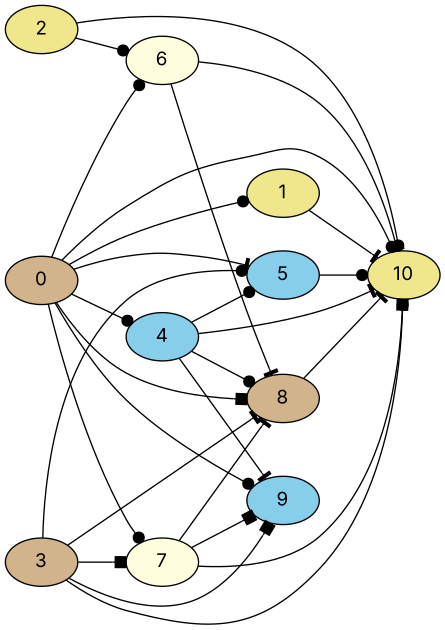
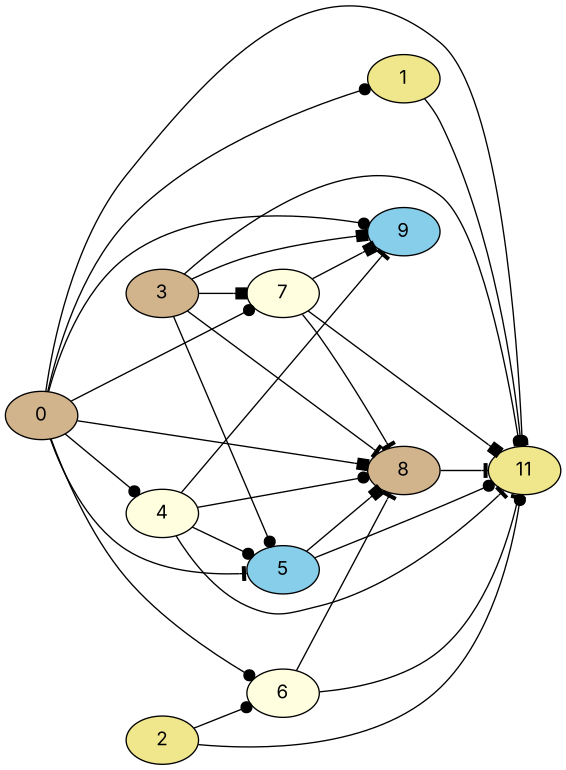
node "10": label "10" -> "11"
node "4": fillcolor skyblue -> lightyellow
edge "5" -> "8": added
